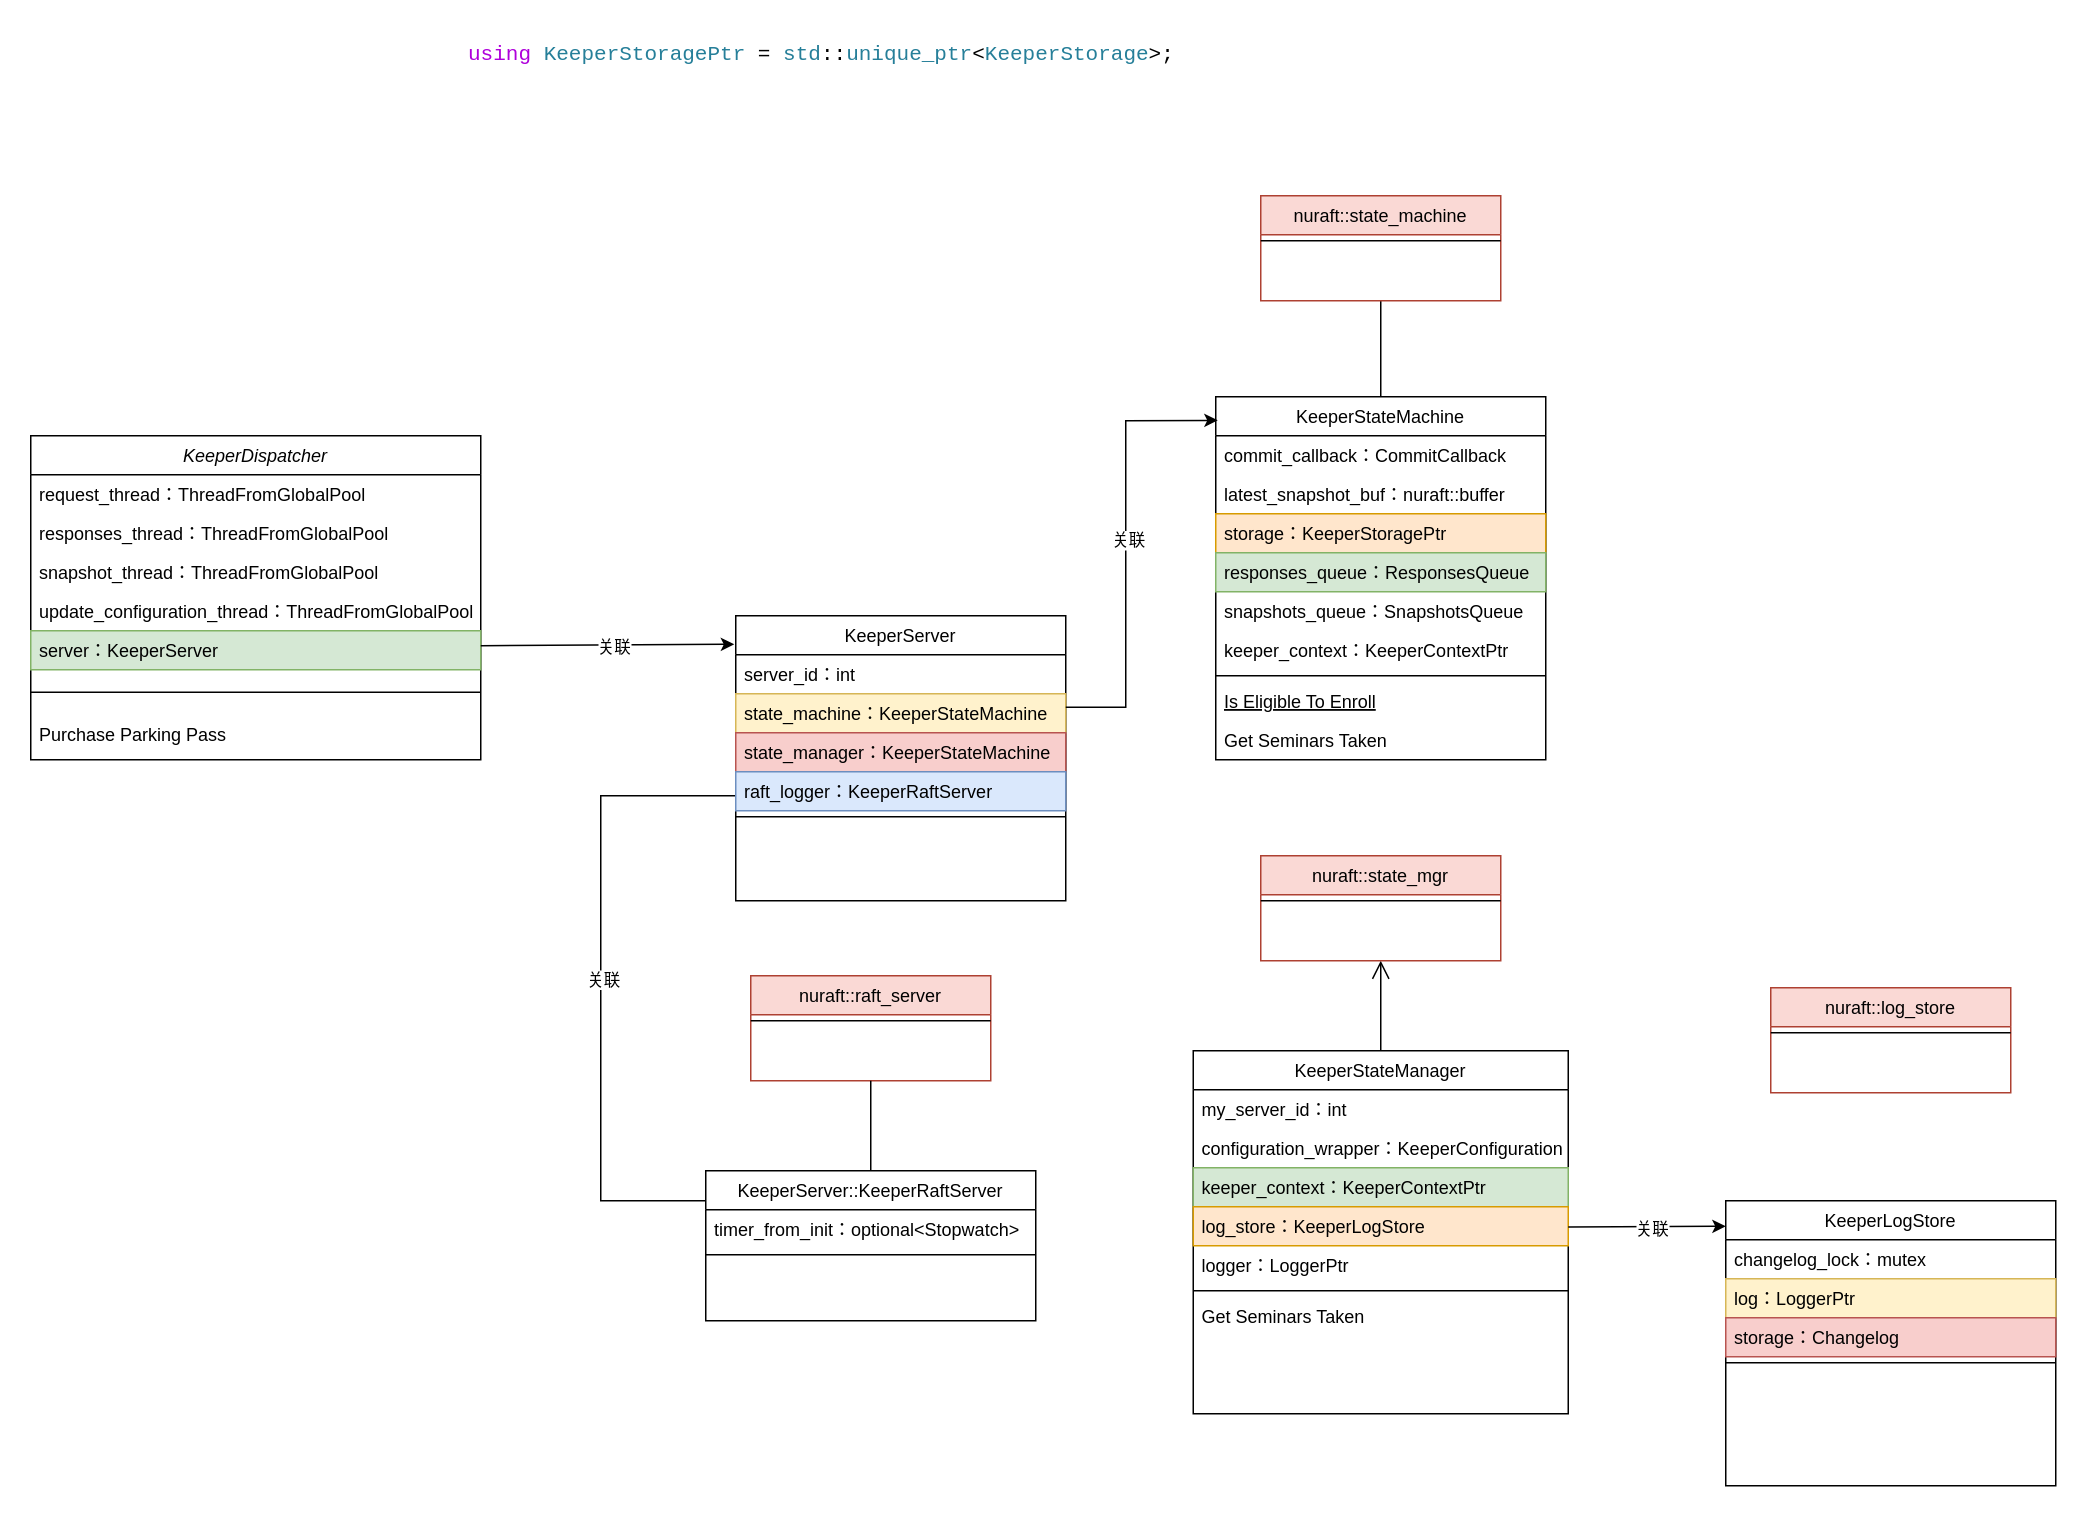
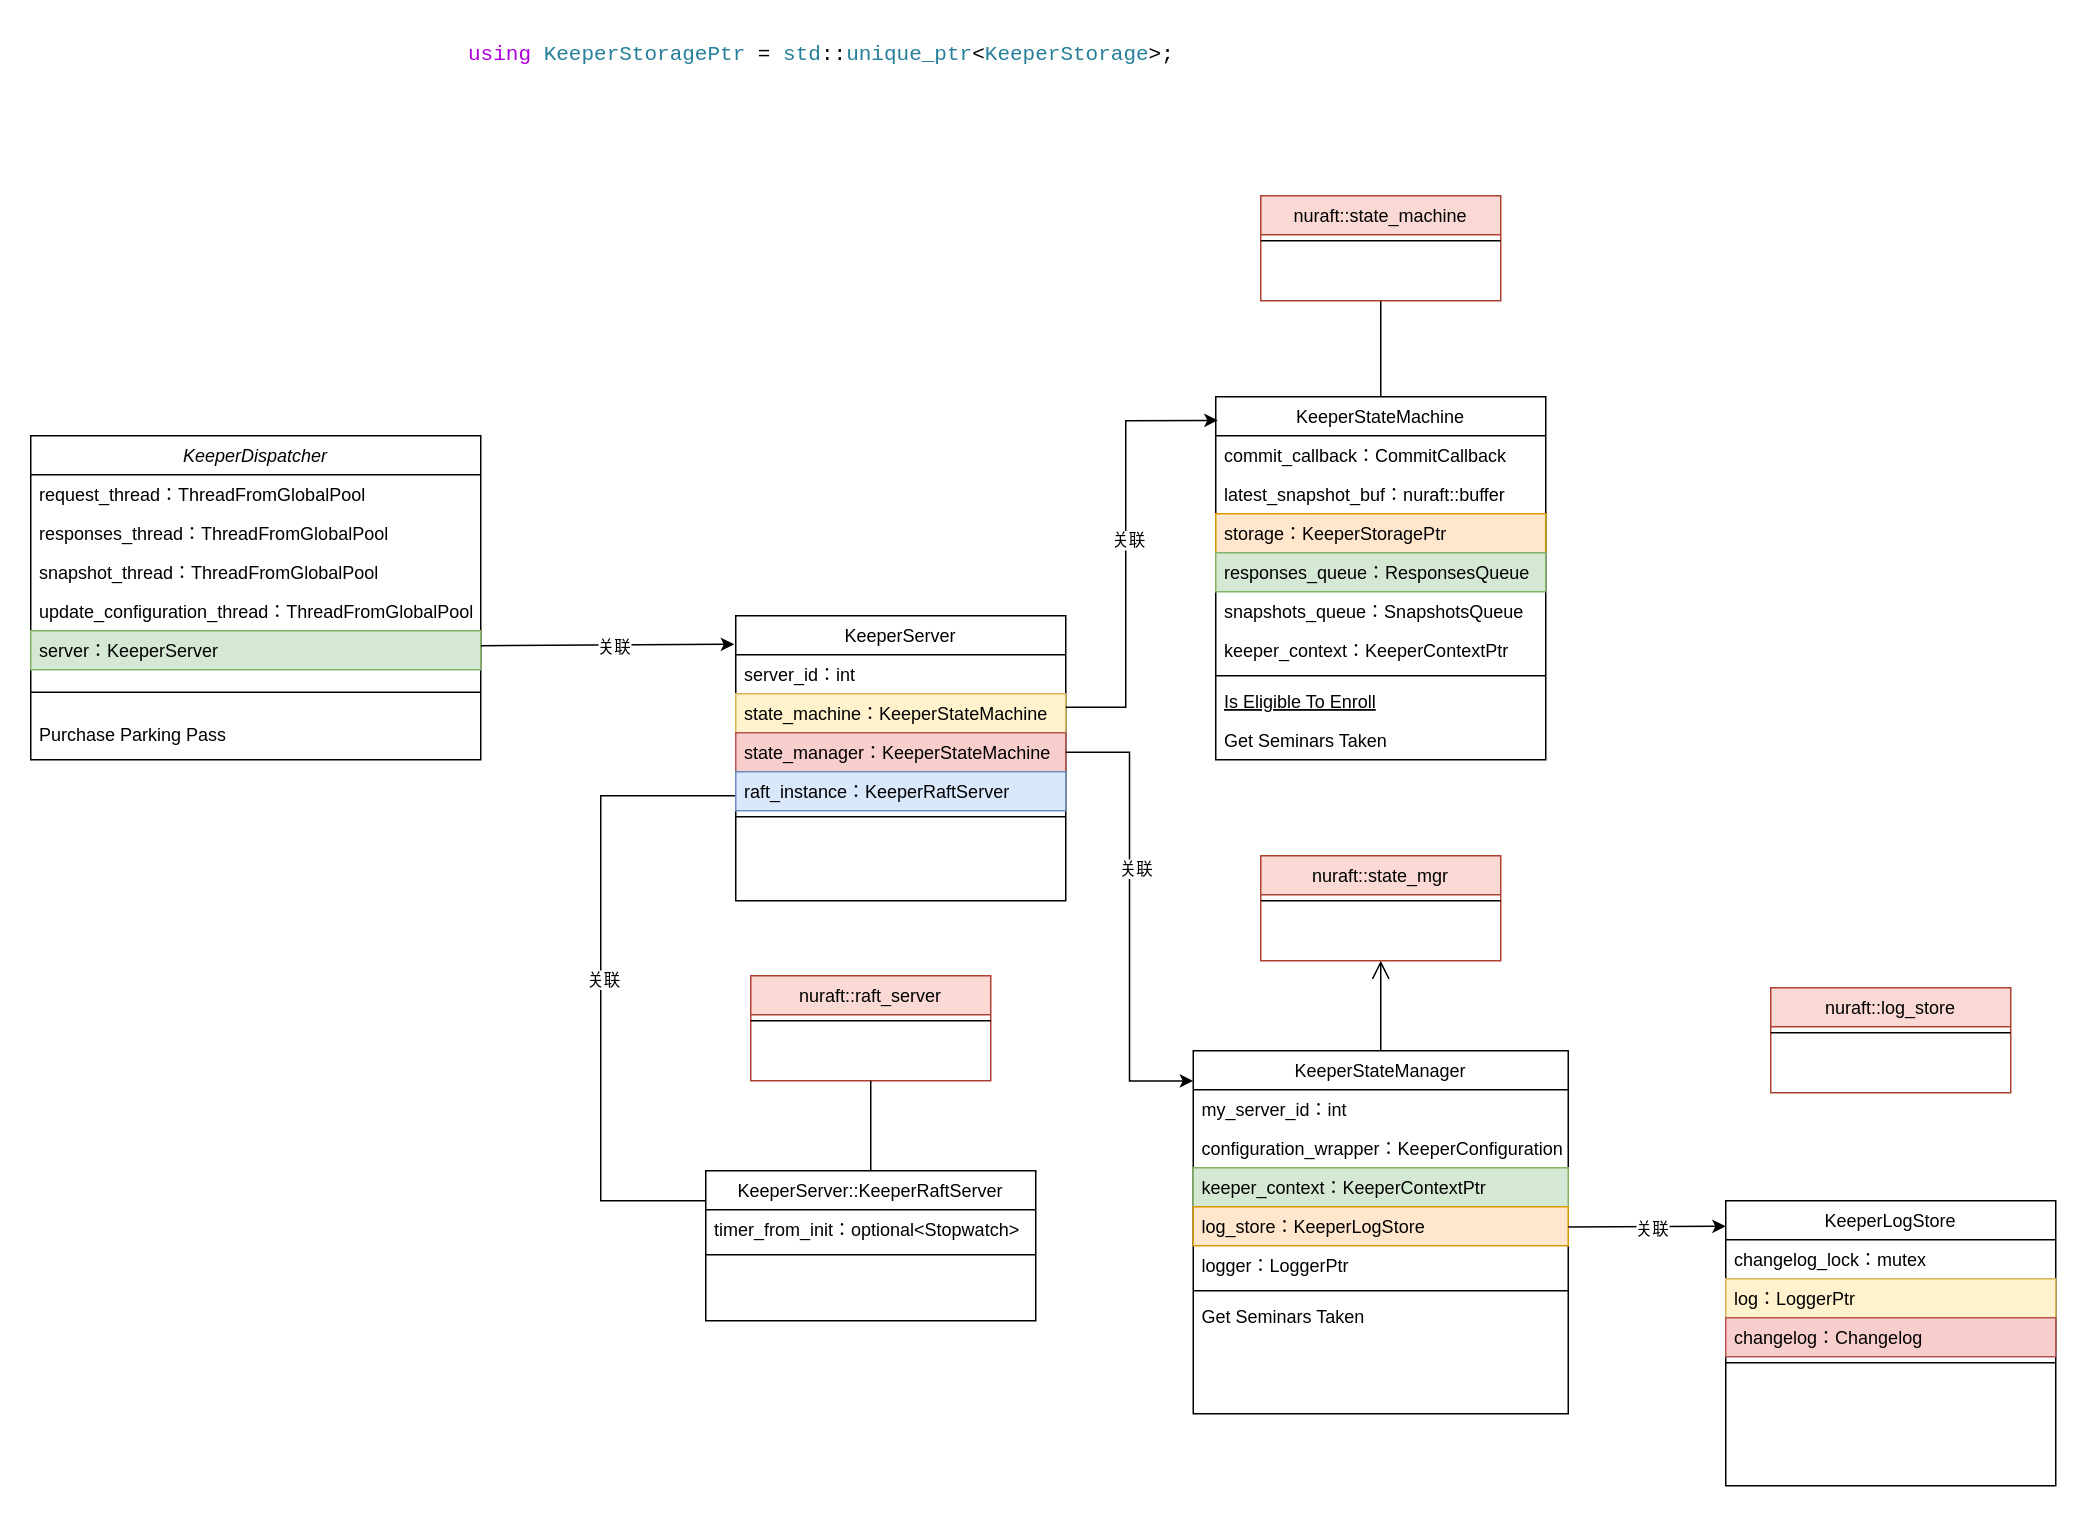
node "raft_logger：KeeperRaftServer": label "raft_logger：KeeperRaftServer" -> "raft_instance：KeeperRaftServer"
edge "state_manager：KeeperStateMachine" -> "KeeperStateManager": added, label "关联"
node "storage：Changelog": label "storage：Changelog" -> "changelog：Changelog"
